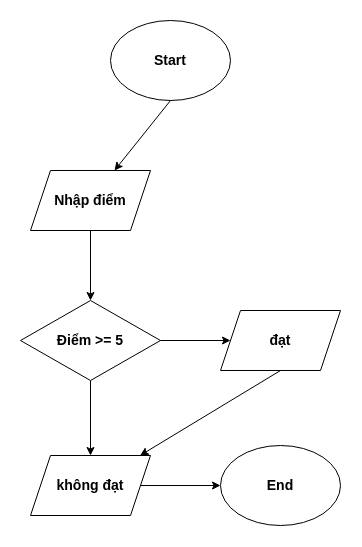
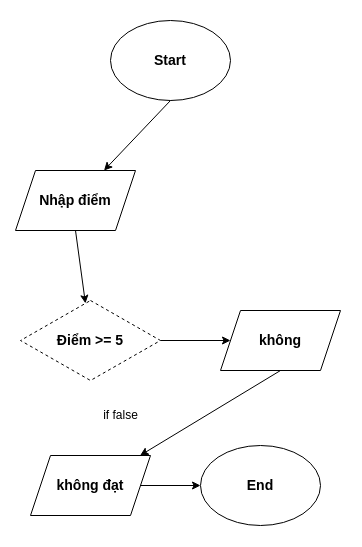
node "Nhập điểm": moved (91, 201) -> (76, 201)
node "Điểm >= 5": style solid -> dashed
node "đạt": label "đạt" -> "không"
edge "Điểm >= 5" -> "không đạt": removed
node "if false": added
node "End": moved (281, 486) -> (261, 486)
